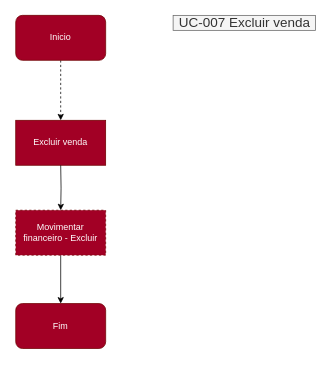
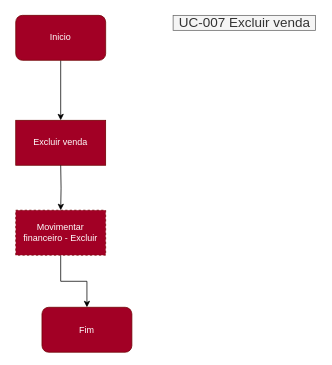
edge "Inicio" -> "Excluir venda": style dashed -> solid
node "Fim": moved (60, 326) -> (87, 330)
